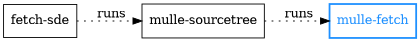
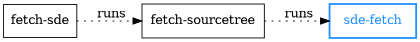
node "mulle-sourcetree": label "mulle-sourcetree" -> "fetch-sourcetree"
node "mulle-fetch": label "mulle-fetch" -> "sde-fetch"
